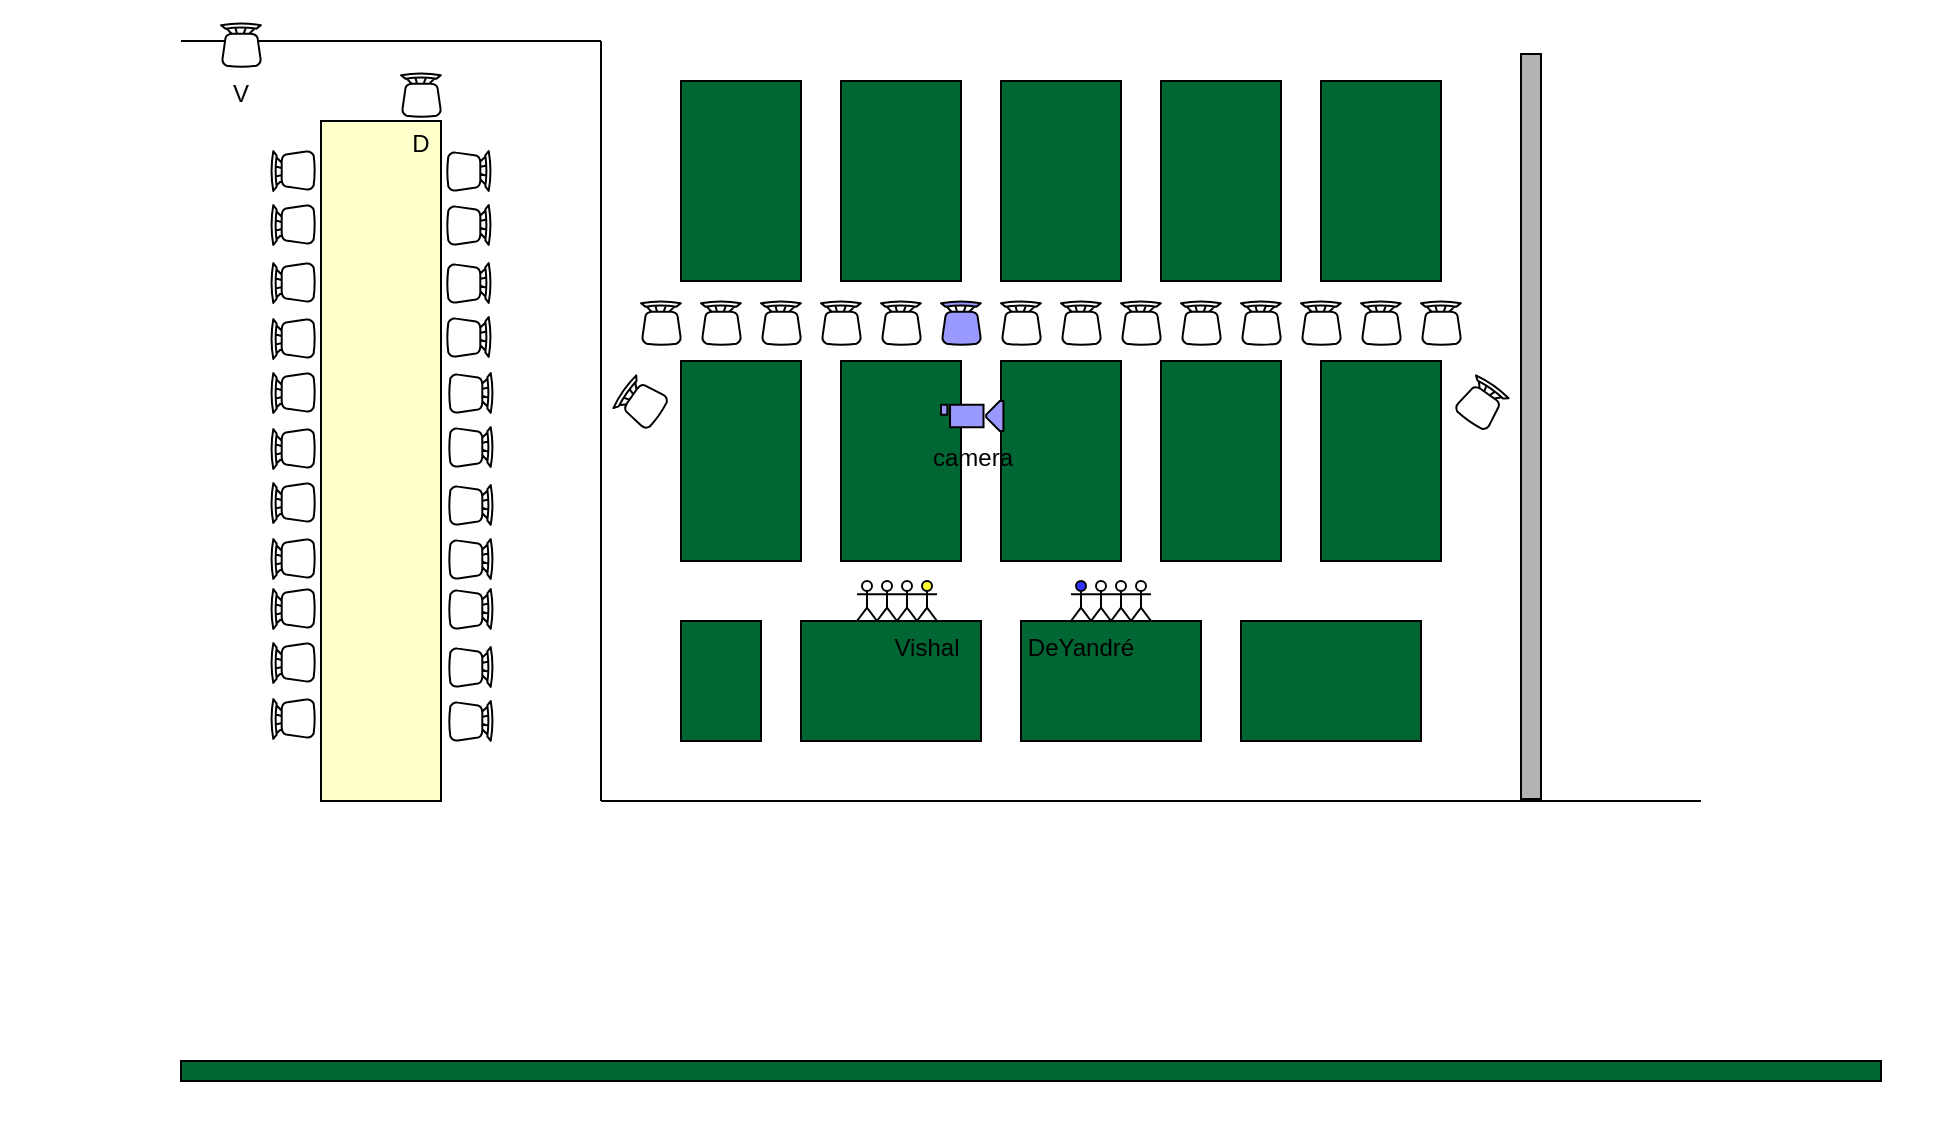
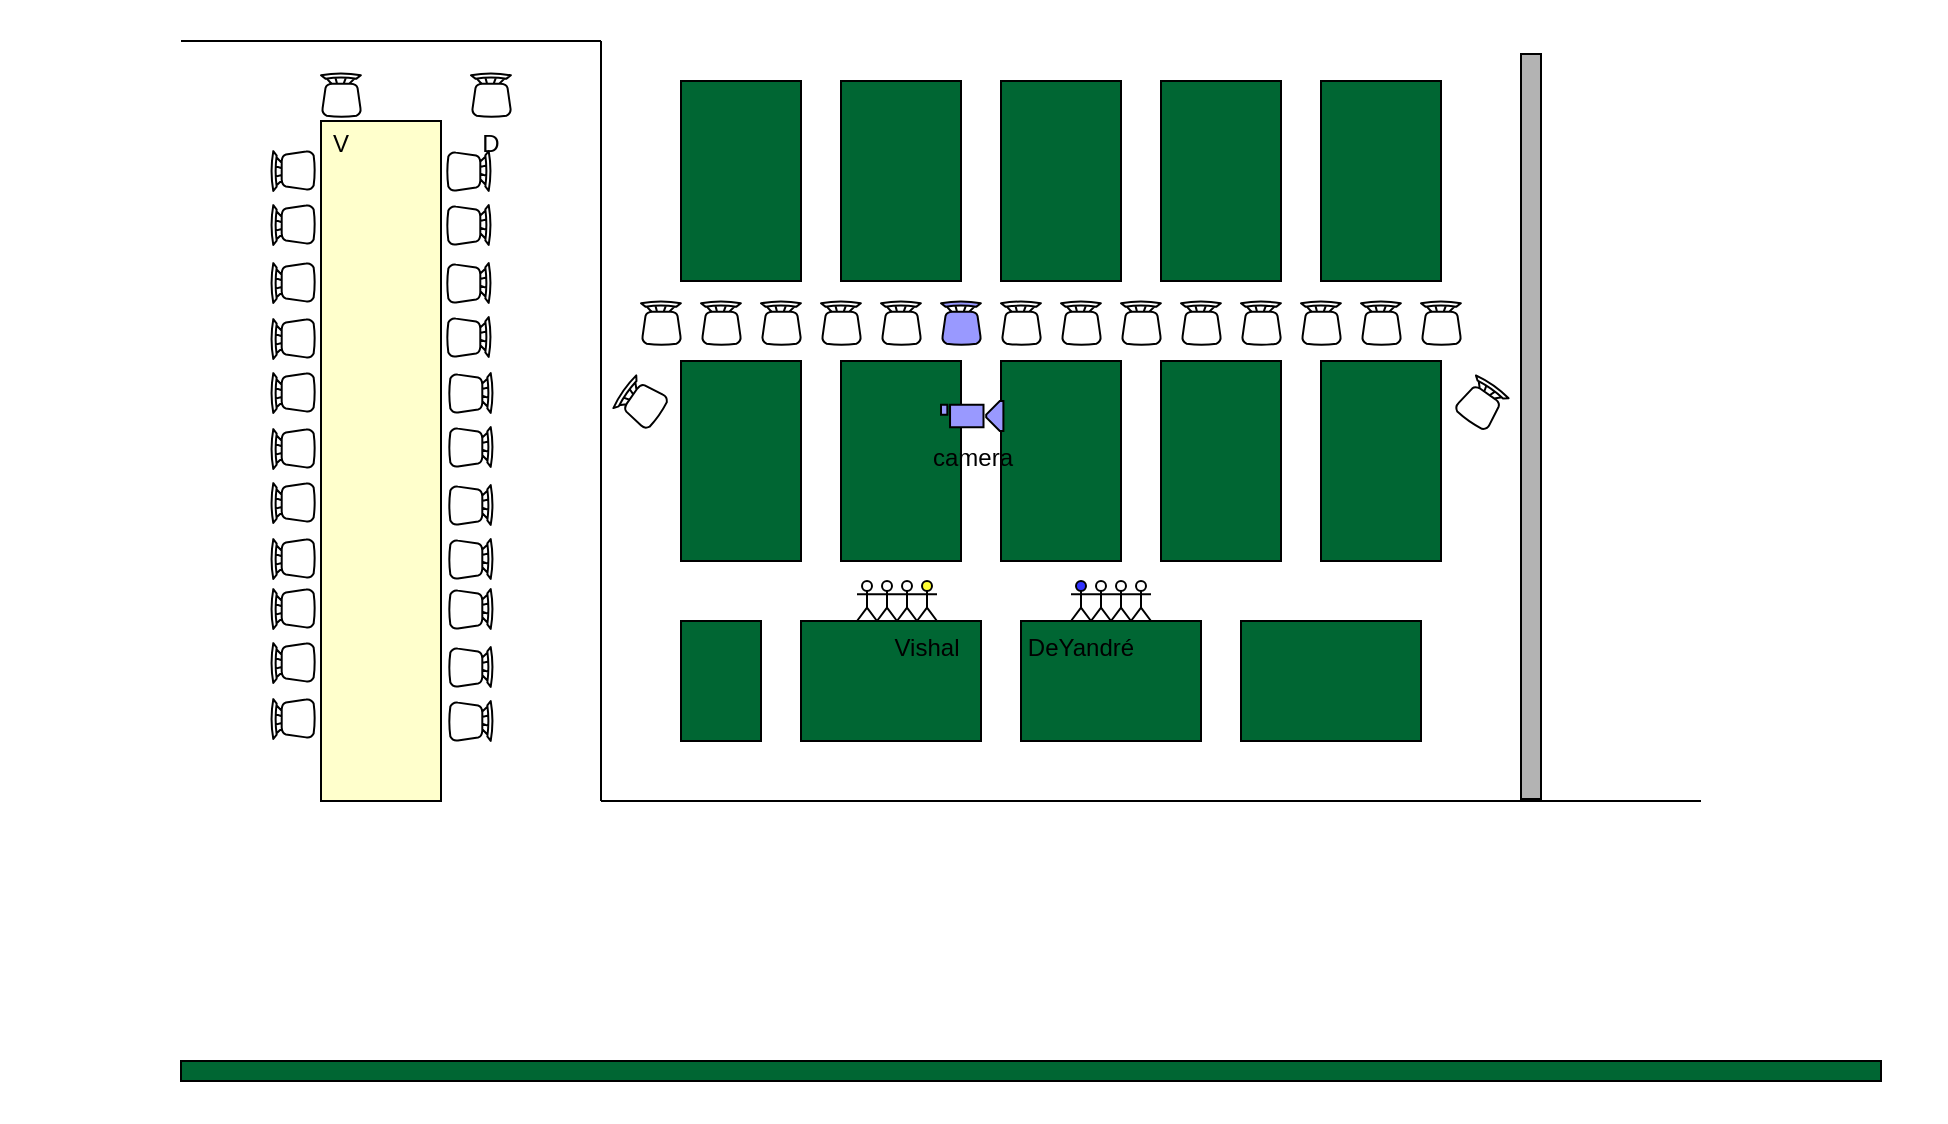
node "V": moved (241, 45) -> (341, 95)
node "D": moved (421, 95) -> (491, 95)
